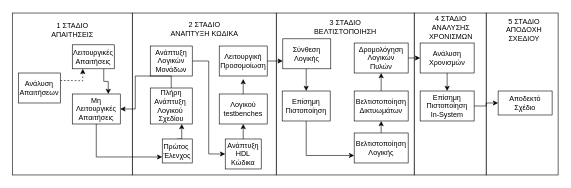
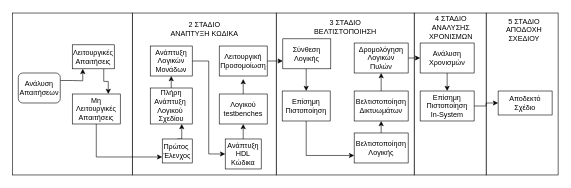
node "1 ΣΤΑΔΙΟ ΑΠΑΙΤΗΣΕΙΣ": removed
edge "Πλήρη Ανάπτυξη Λογικού Σχεδίου" -> "Μη Λειτουργικές Απαιτήσεις": now "Πλήρη Ανάπτυξη Λογικού Σχεδίου" -> "Ανάπτυξη Λογικών Μονάδων"
edge "Ανάλυση Απαιτήσεων" -> "Λειτουργικές Απαιτήσεις": style dashed -> solid
node "Ανάλυση Απαιτήσεων": shape rectangle -> rounded rectangle
